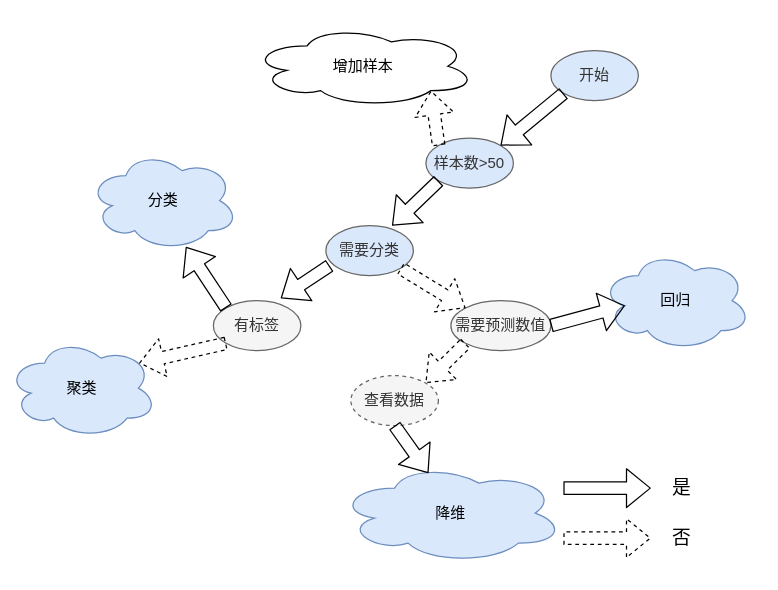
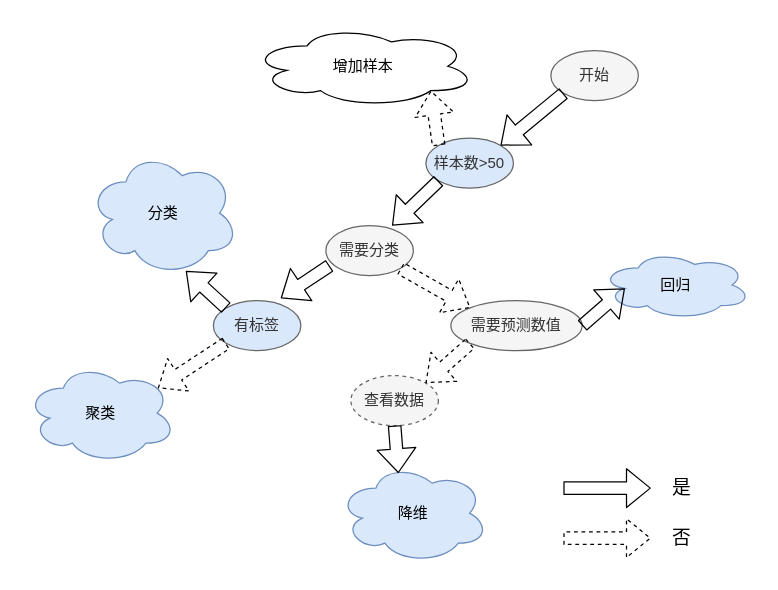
node "开始": fillcolor #dae8fc -> #f5f5f5
node "分类": size 150x100 -> 150x125
node "需要分类": fillcolor #dae8fc -> #f5f5f5
node "回归": size 150x100 -> 150x69
node "有标签": fillcolor #f5f5f5 -> #dae8fc
node "需要预测数值": size 100x50 -> 131x50
node "聚类": moved (82, 388) -> (101, 413)
node "降维": size 225x100 -> 150x100
